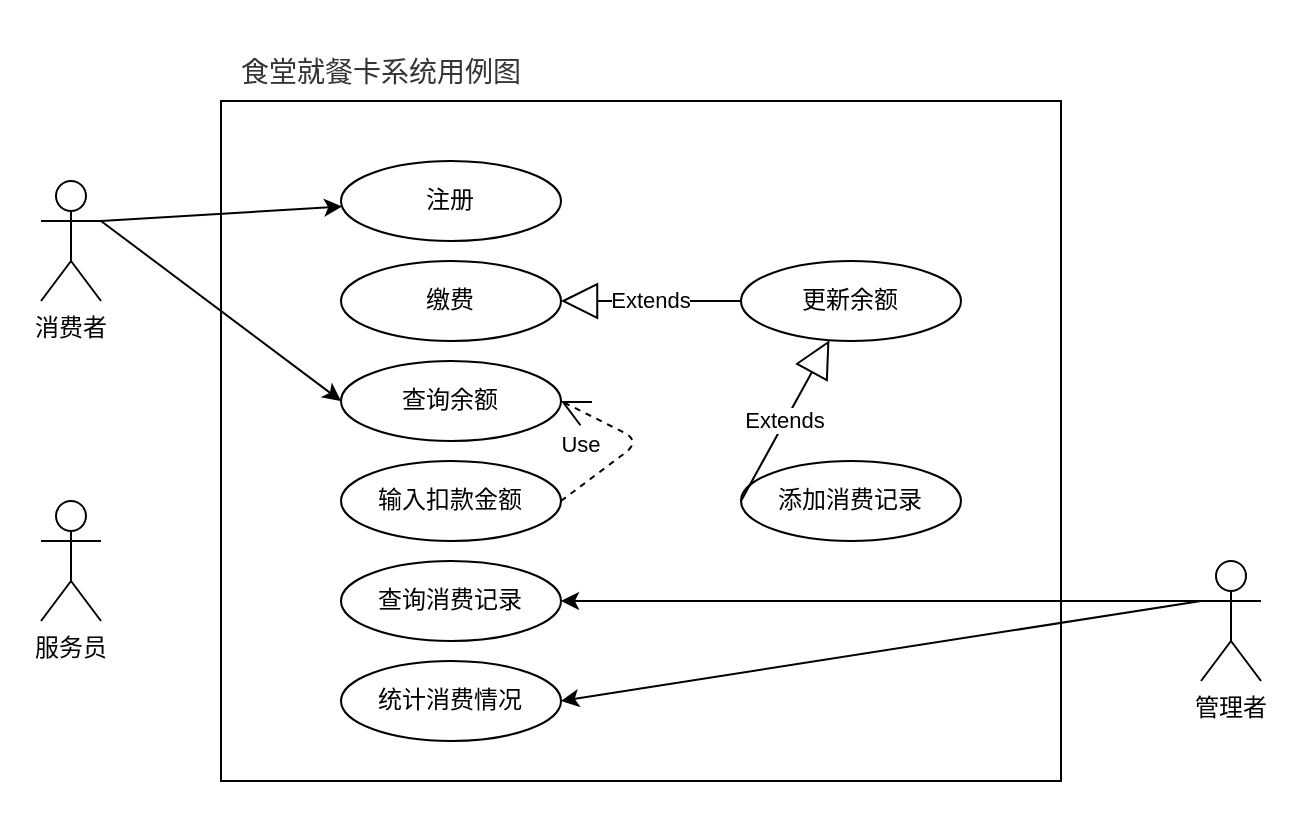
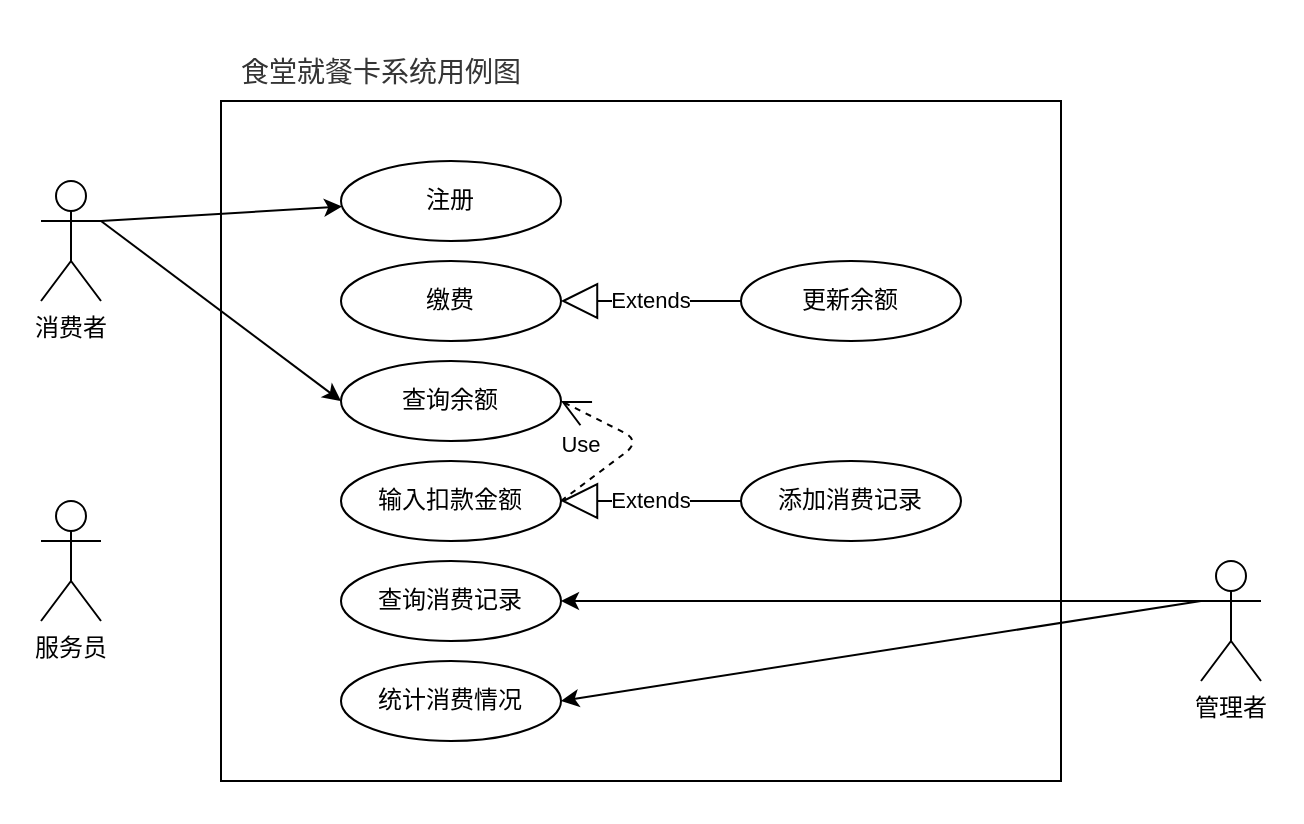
edge "添加消费记录" -> "更新余额": now "添加消费记录" -> "输入扣款金额"
